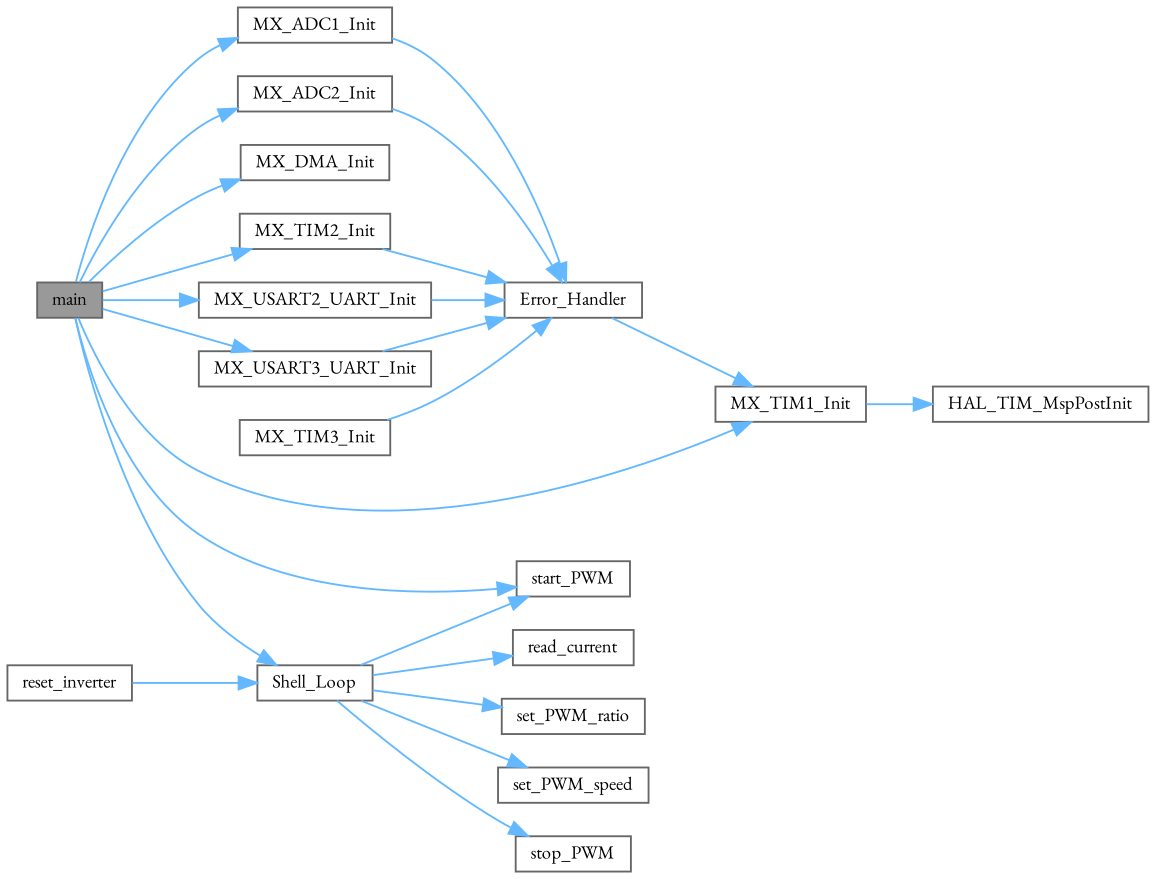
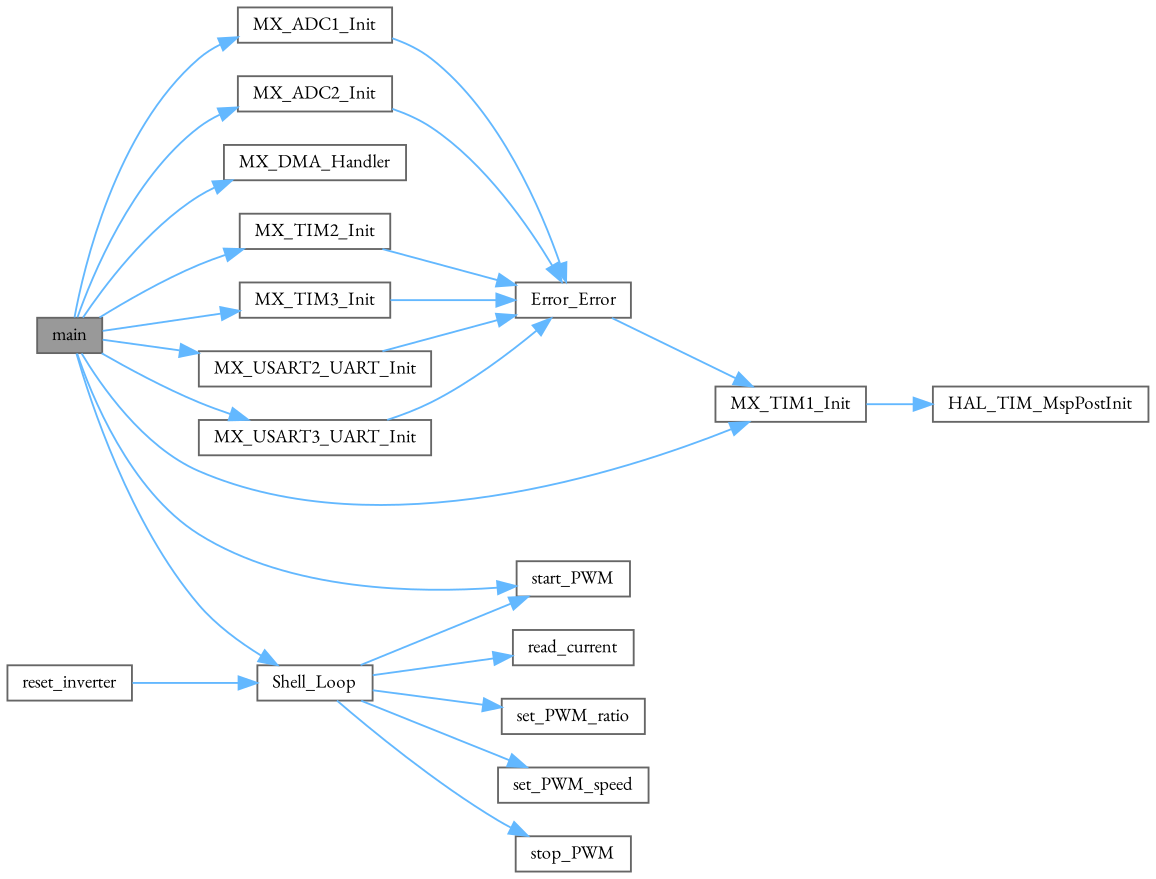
node "MX_DMA_Init": label "MX_DMA_Init" -> "MX_DMA_Handler"
node "Error_Handler": label "Error_Handler" -> "Error_Error"
edge "main" -> "MX_TIM3_Init": added
